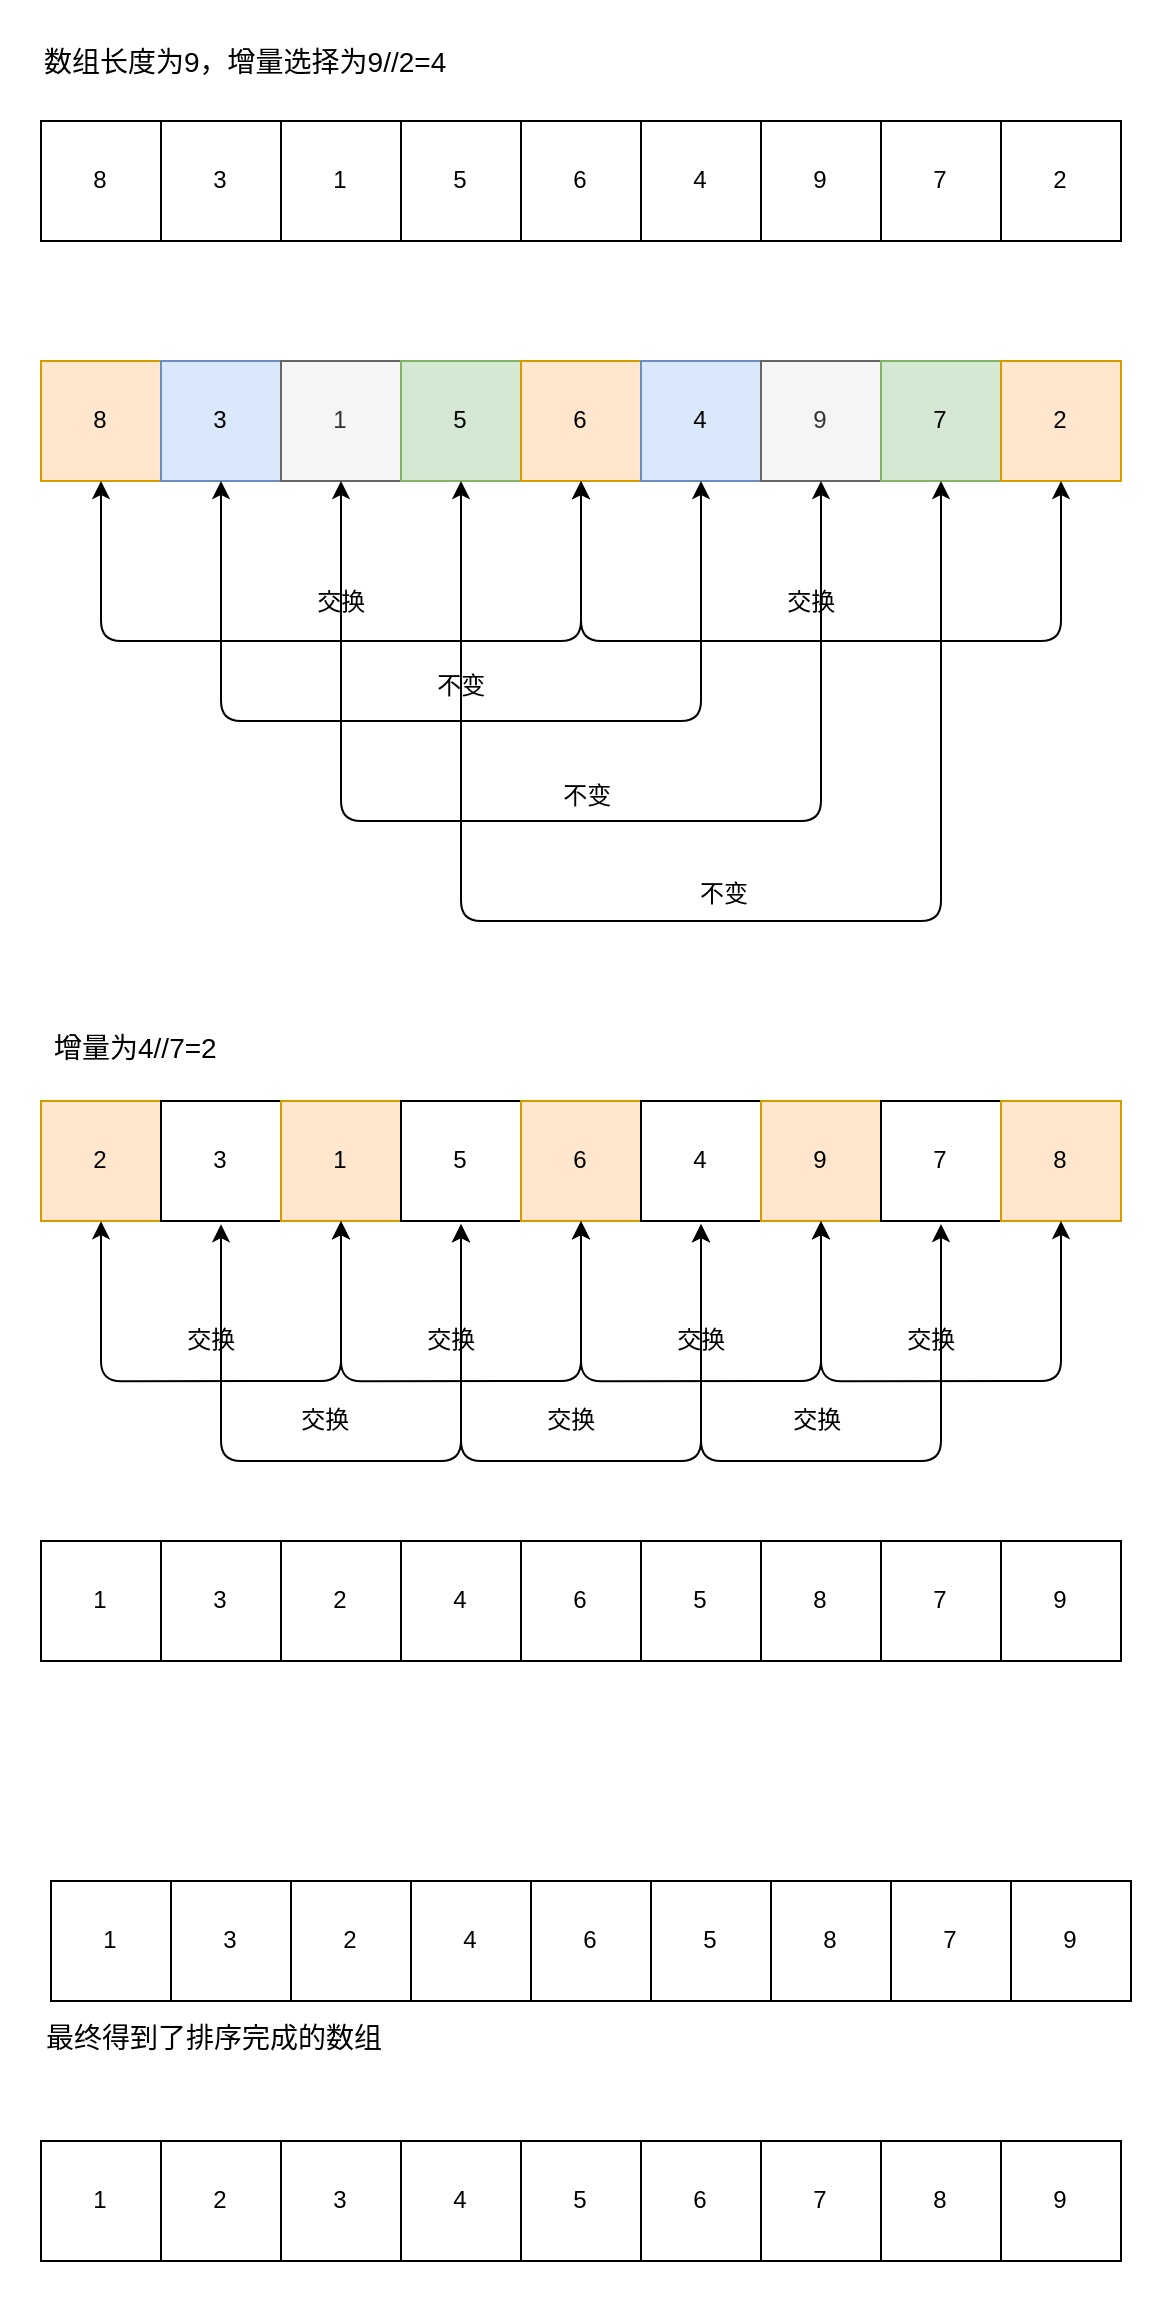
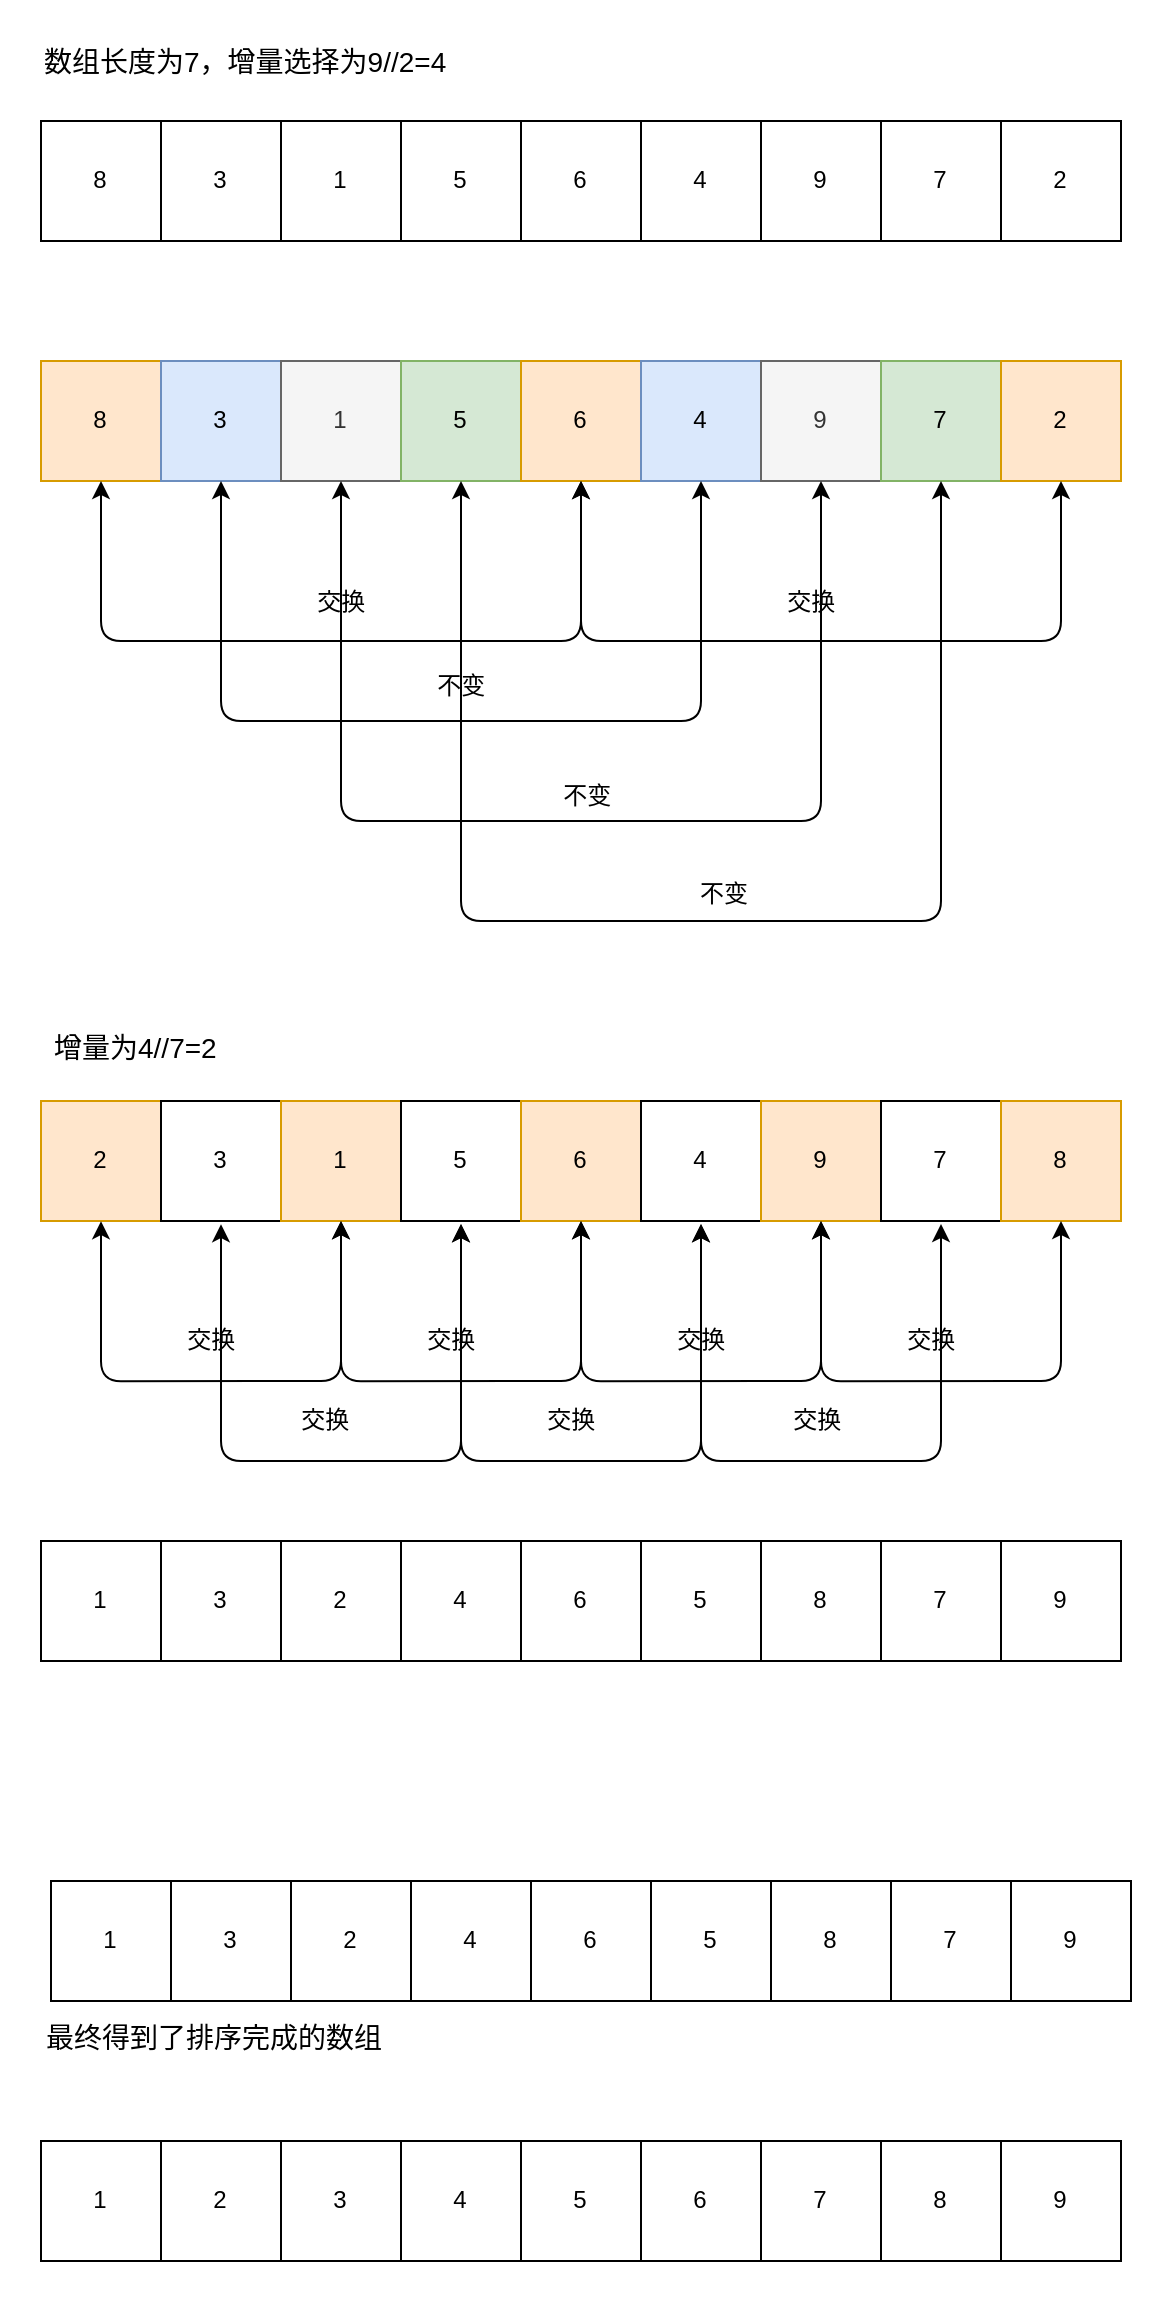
node "数组长度为9，增量选择为9//2=4": label "数组长度为9，增量选择为9//2=4" -> "数组长度为7，增量选择为9//2=4"
